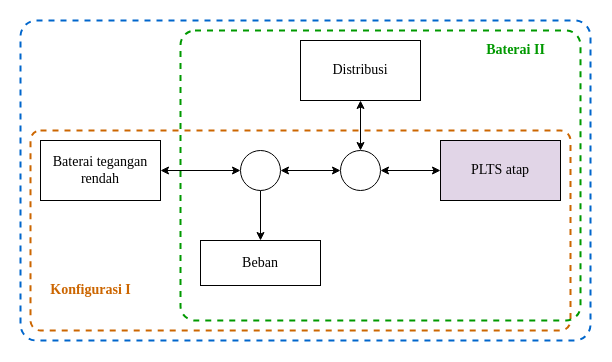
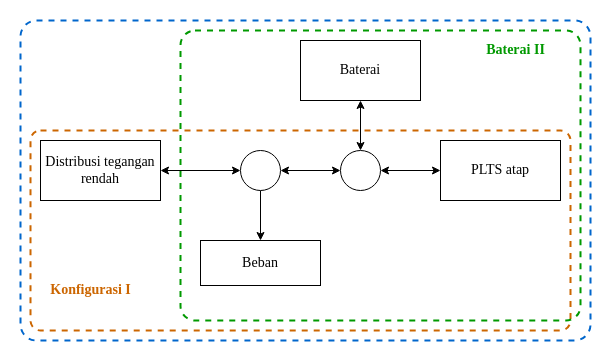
node "Distribusi": label "Distribusi" -> "Baterai"
node "Baterai tegangan rendah": label "Baterai tegangan rendah" -> "Distribusi tegangan rendah"
node "PLTS atap": fillcolor #e1d5e7 -> #ffffff
